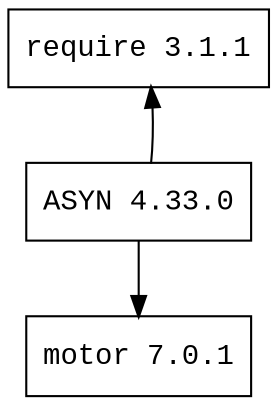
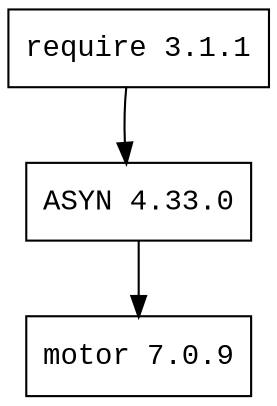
edge "ASYN 4.33.0" -> "require 3.1.1": reversed
node "motor 7.0.1": label "motor 7.0.1" -> "motor 7.0.9"
